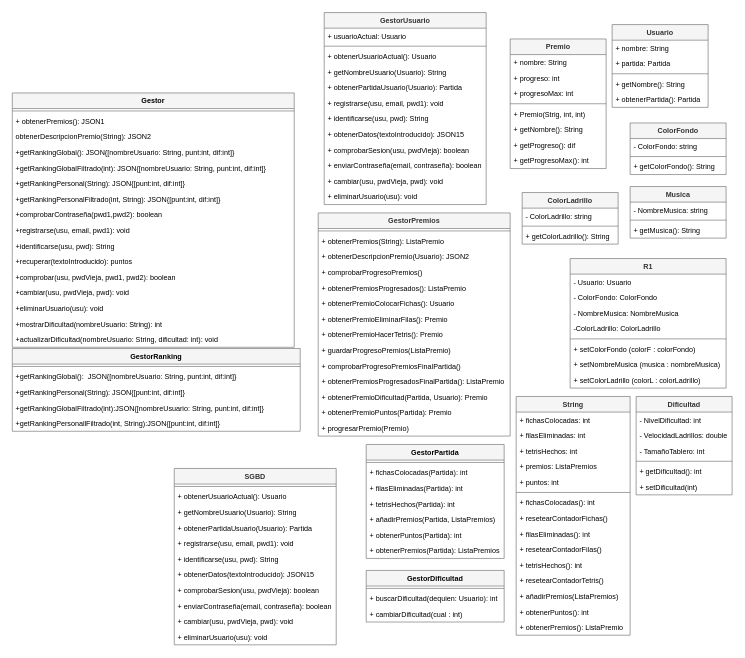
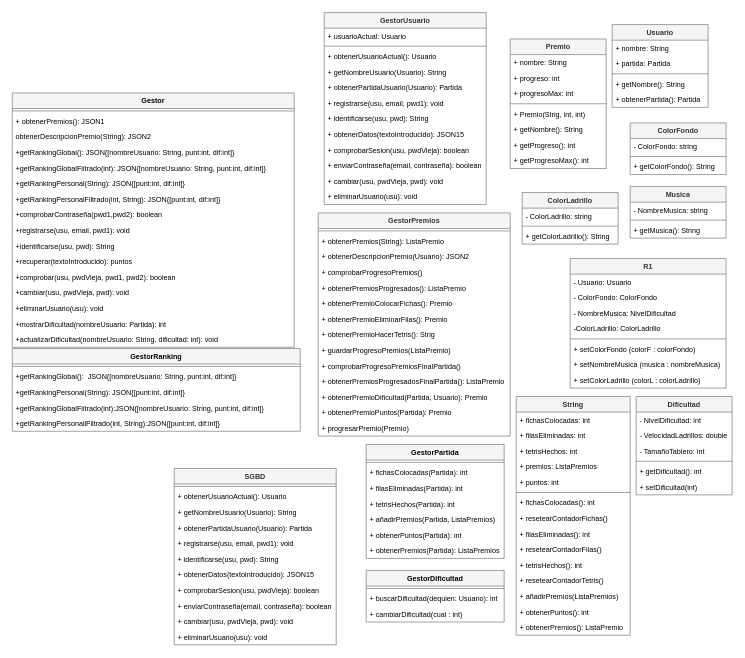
node "+ getProgreso(): dif": label "+ getProgreso(): dif" -> "+ getProgreso(): int"
node "+ obtenerPremioColocarFichas(): Usuario": label "+ obtenerPremioColocarFichas(): Usuario" -> "+ obtenerPremioColocarFichas(): Premio"
node "- NombreMusica: NombreMusica": label "- NombreMusica: NombreMusica" -> "- NombreMusica: NivelDificultad"
node "+mostrarDificultad(nombreUsuario: String): int": label "+mostrarDificultad(nombreUsuario: String): int" -> "+mostrarDificultad(nombreUsuario: Partida): int"
node "+ obtenerPremioHacerTetris(): Premio": label "+ obtenerPremioHacerTetris(): Premio" -> "+ obtenerPremioHacerTetris(): Strig"
